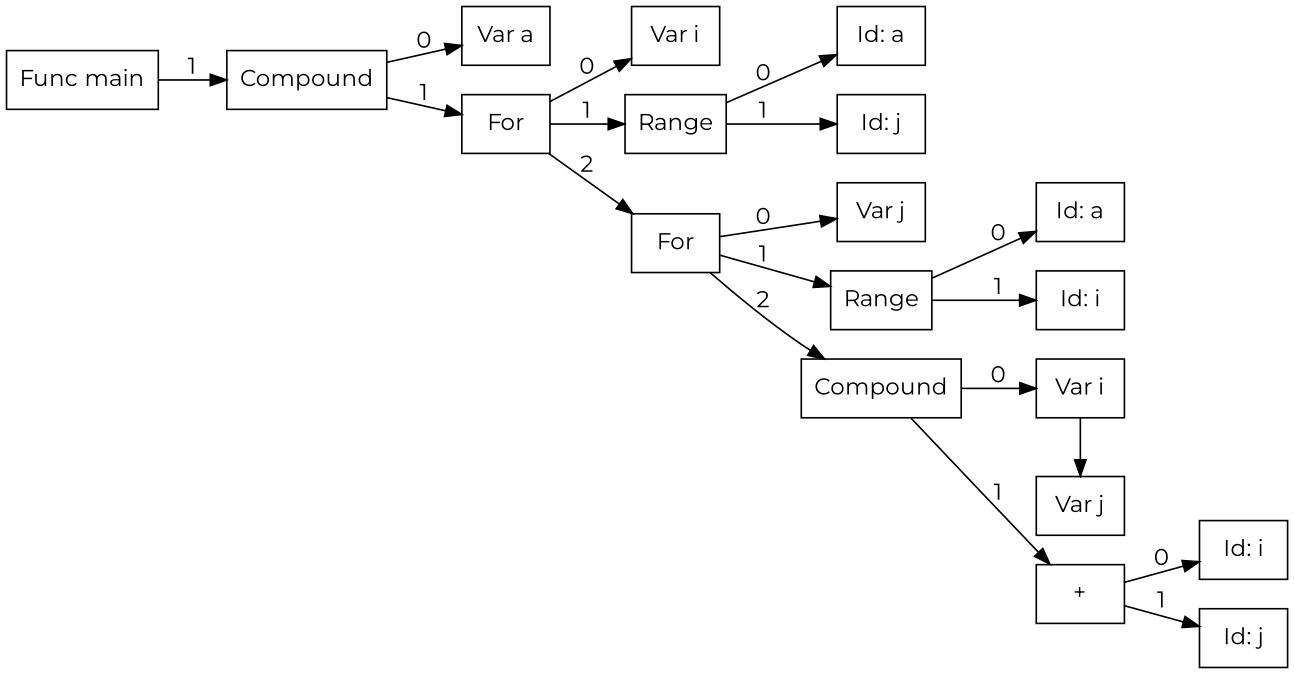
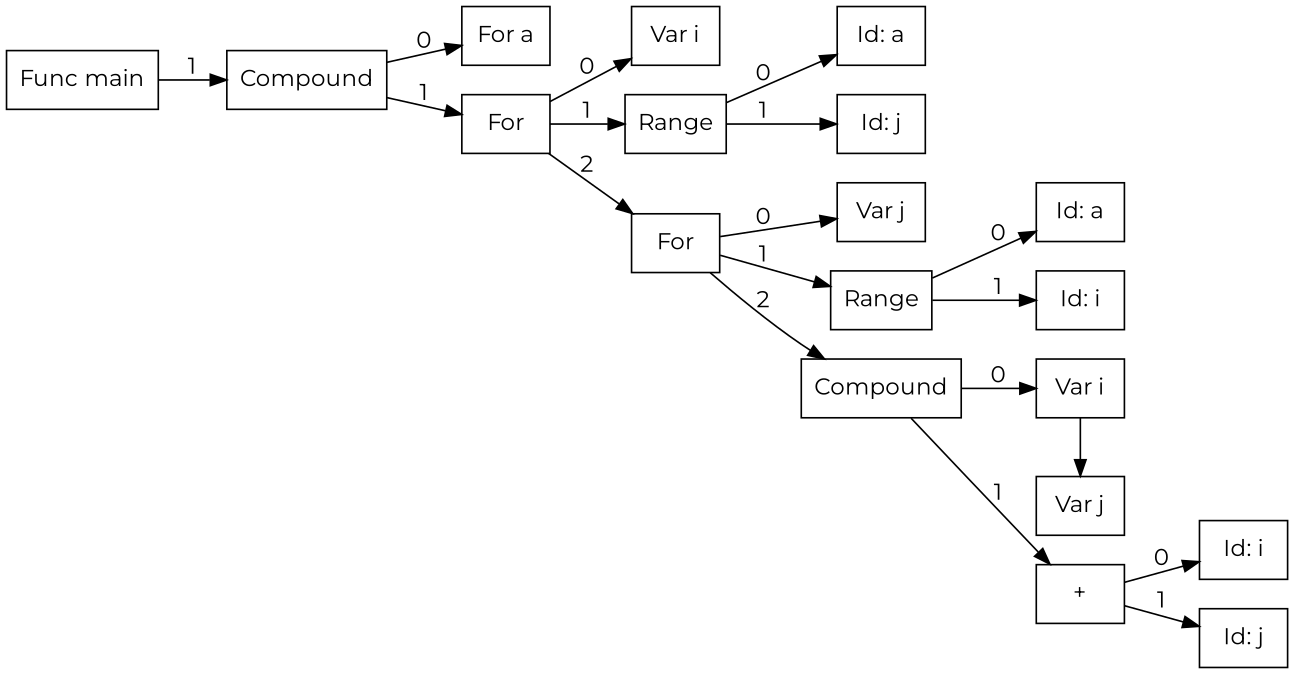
node "Var a": label "Var a" -> "For a"
